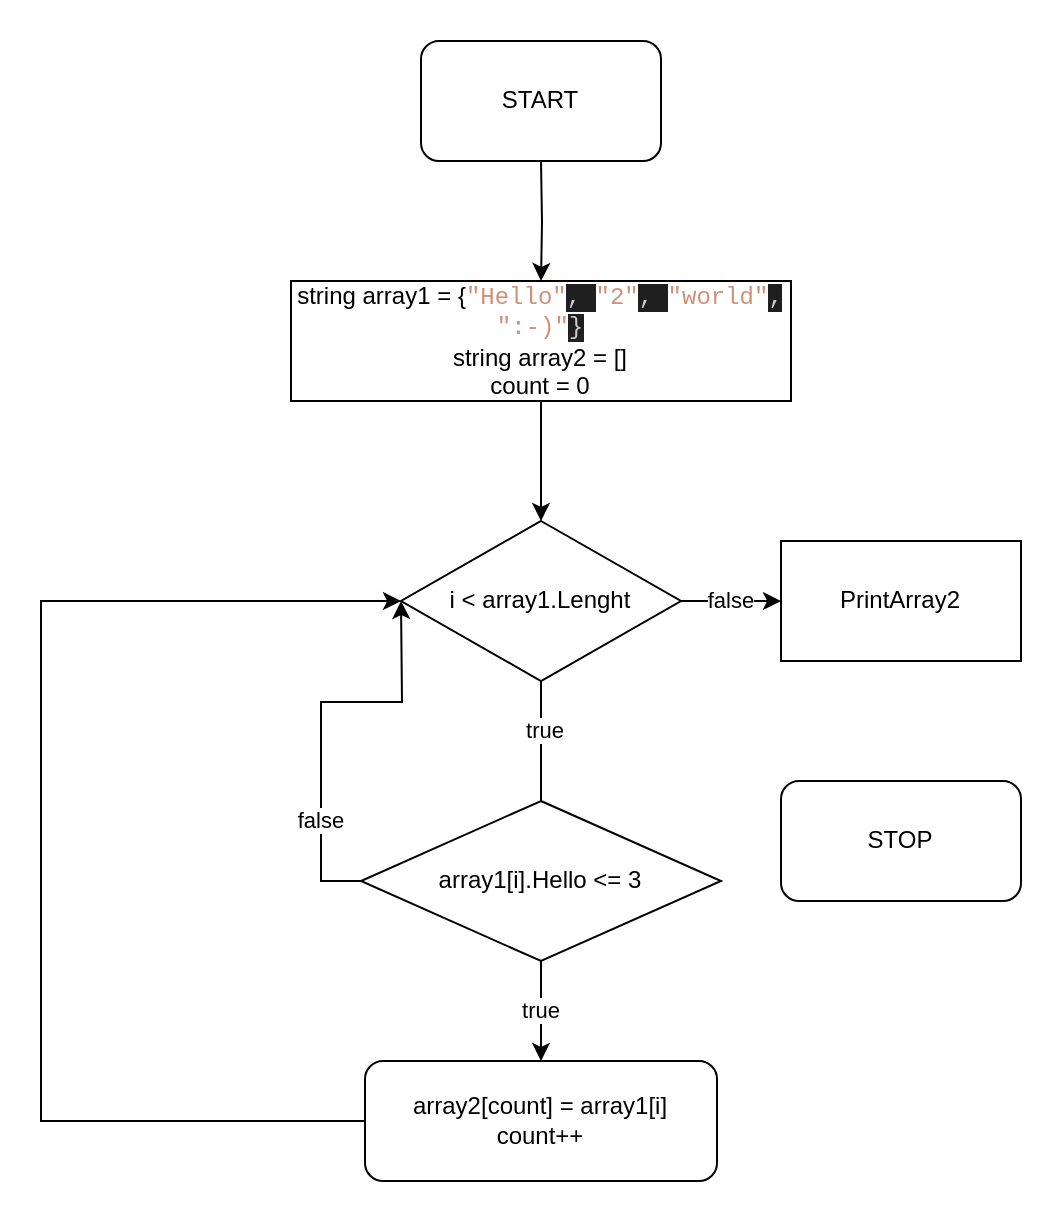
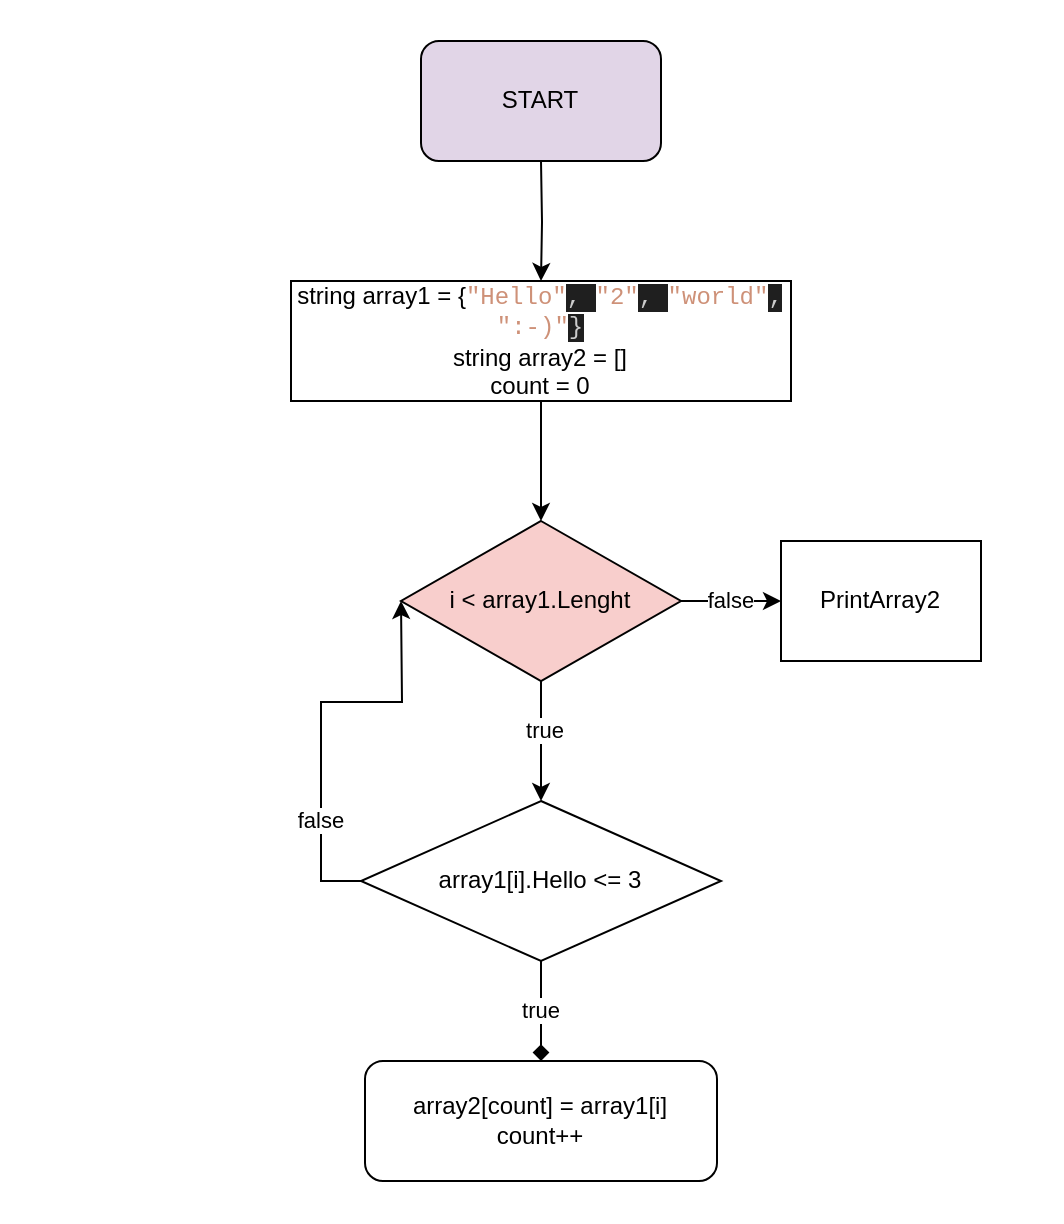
node "START": fillcolor #ffffff -> #e1d5e7
node "i < array1.Lenght": fillcolor #ffffff -> #f8cecc
node "PrintArray2": size 240x120 -> 200x120
edge "i < array1.Lenght" -- "array1[i].Hello <= 3": arrowhead none -> classic
node "STOP": removed
edge "array2[count] = array1[i] count++" -> "i < array1.Lenght": removed
edge "array1[i].Hello <= 3" -> "array2[count] = array1[i] count++": arrowhead classic -> diamond
